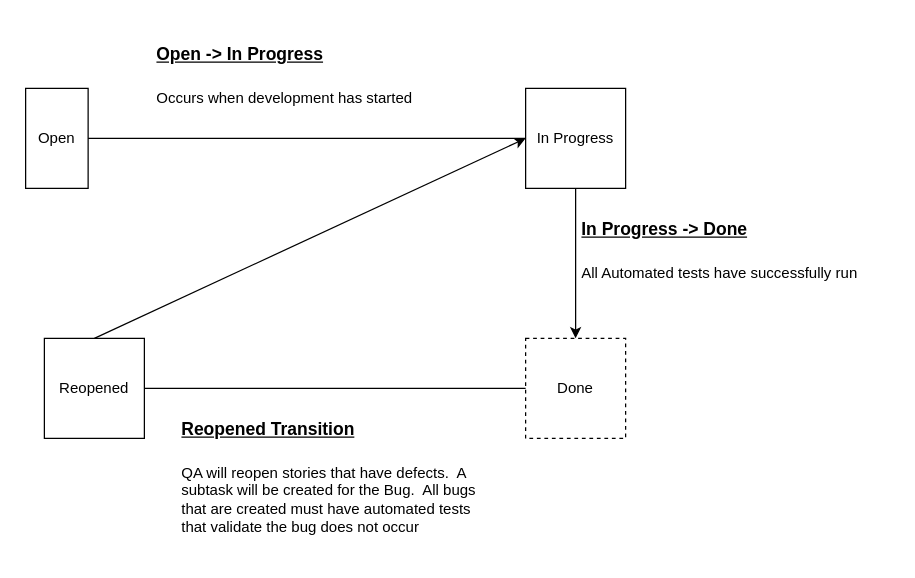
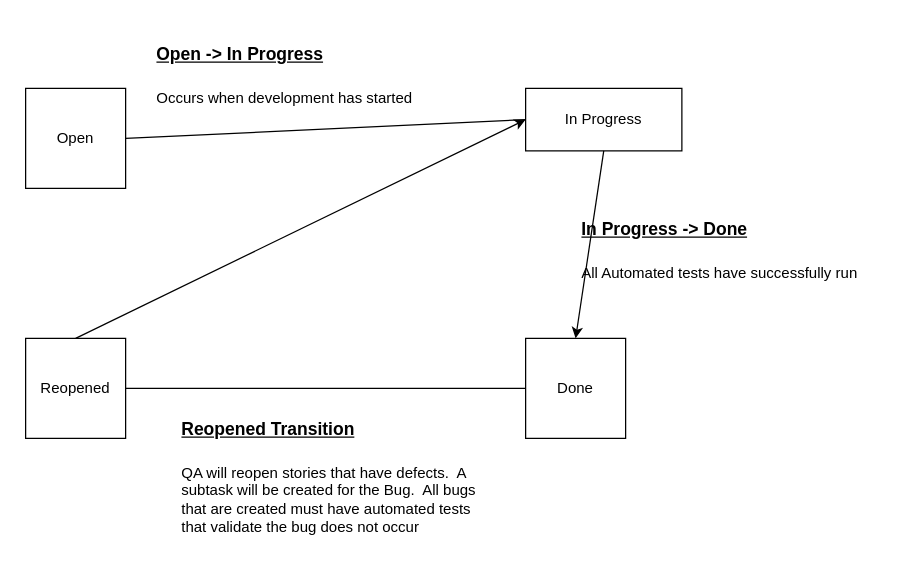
node "Open": size 63x100 -> 100x100
node "In Progress": size 100x100 -> 156x63
node "Reopened": moved (94, 388) -> (76, 388)
node "Done": style dashed -> solid
